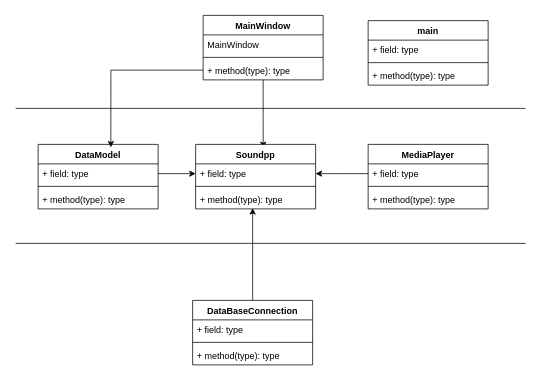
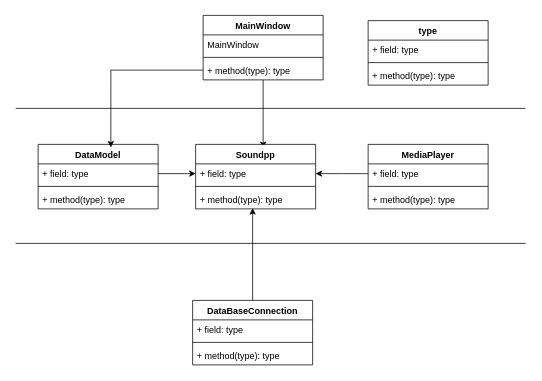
node "main": label "main" -> "type"
